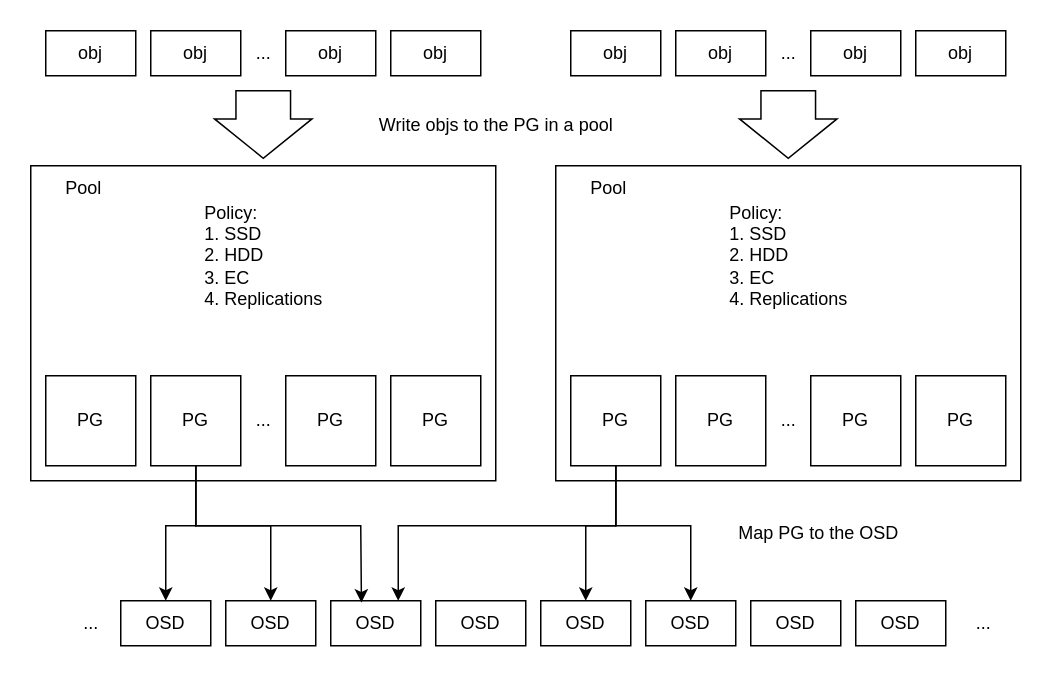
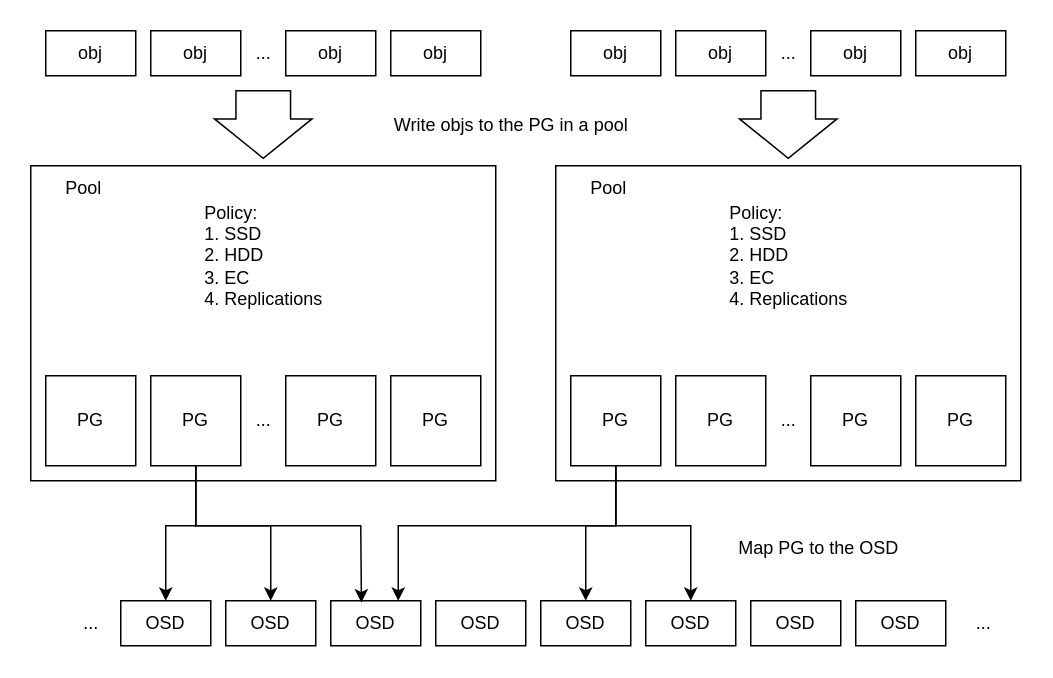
node "Write objs to the PG in a pool": moved (496, 125) -> (511, 125)
node "Map PG to the OSD": moved (818, 533) -> (818, 548)
